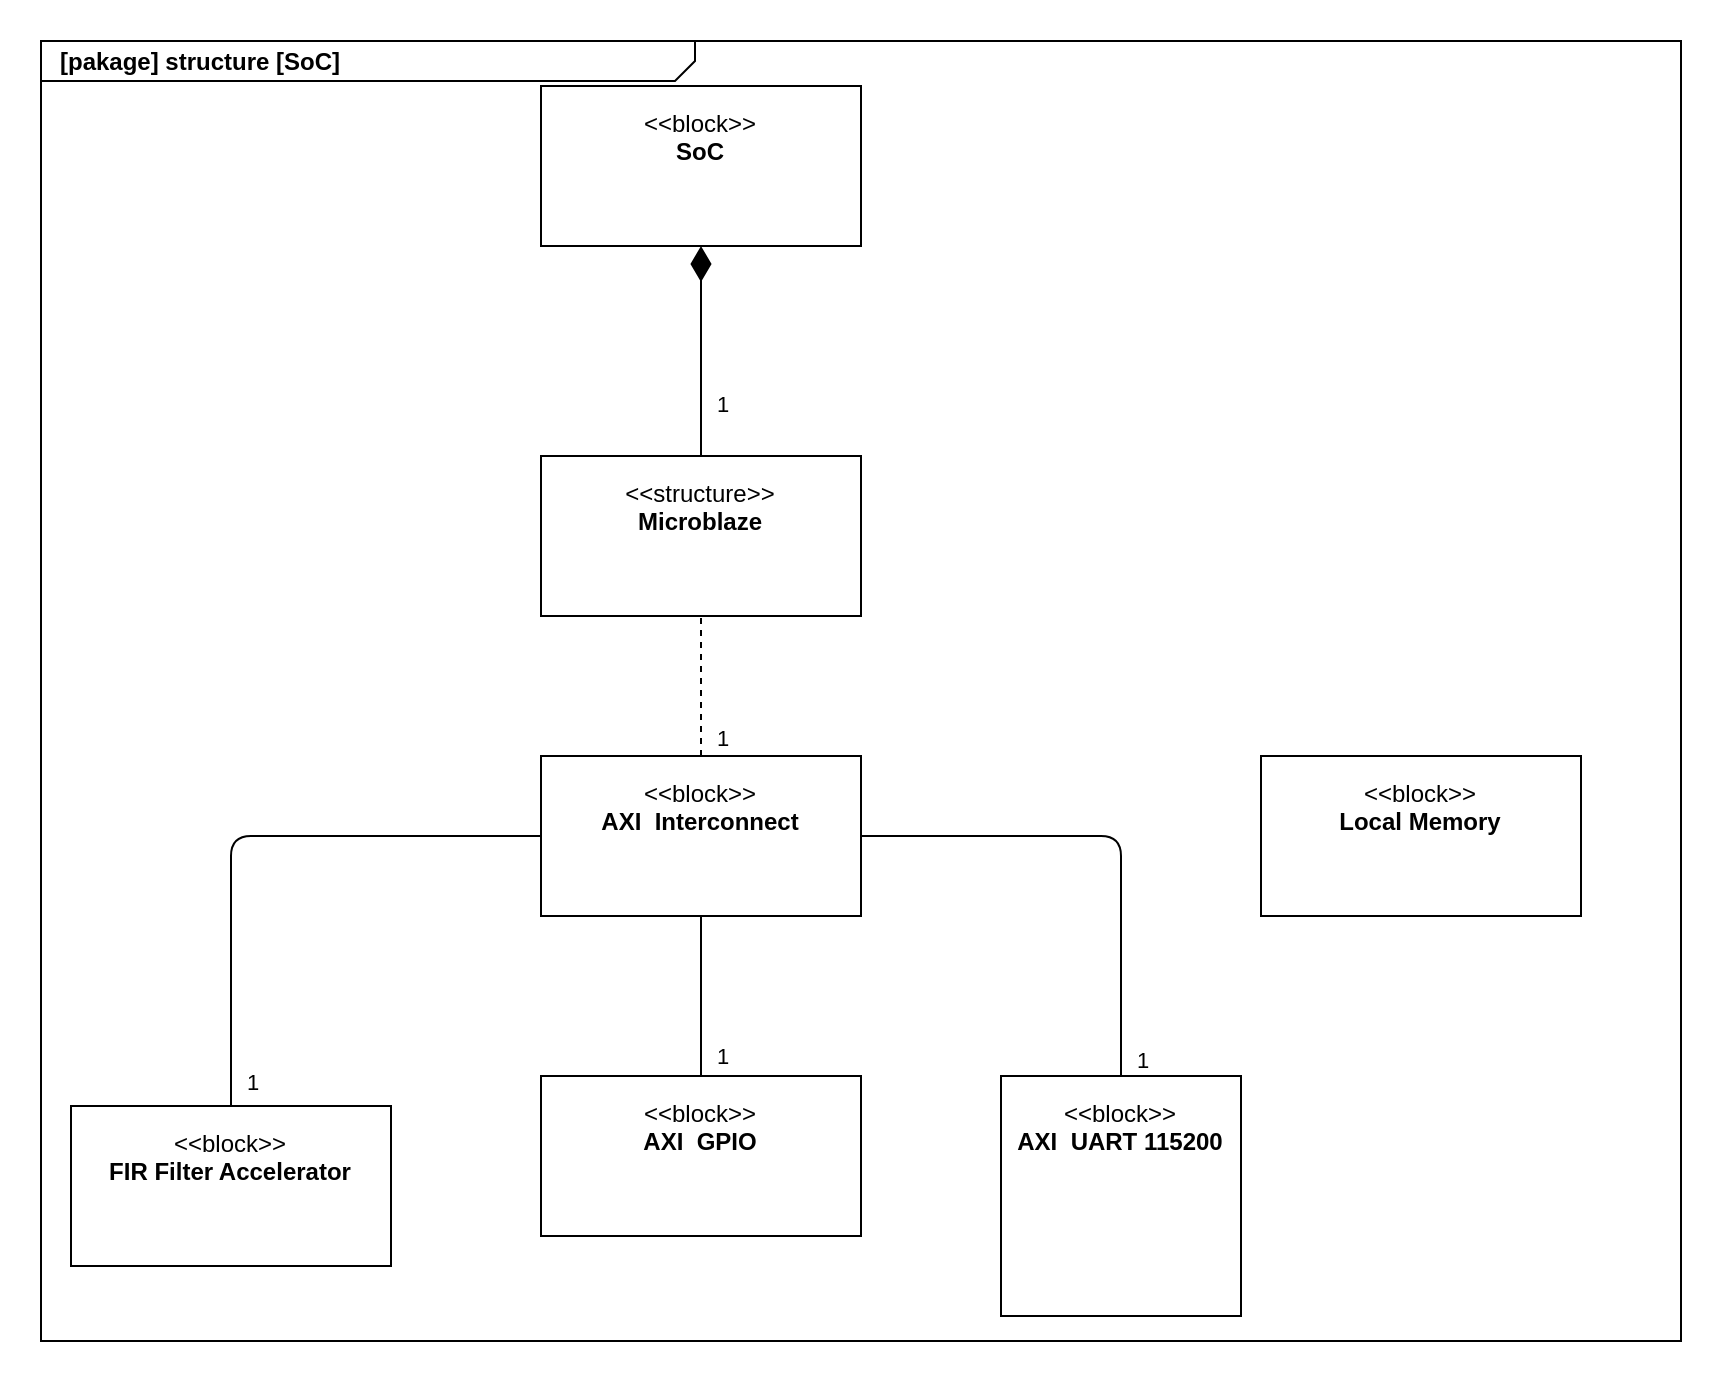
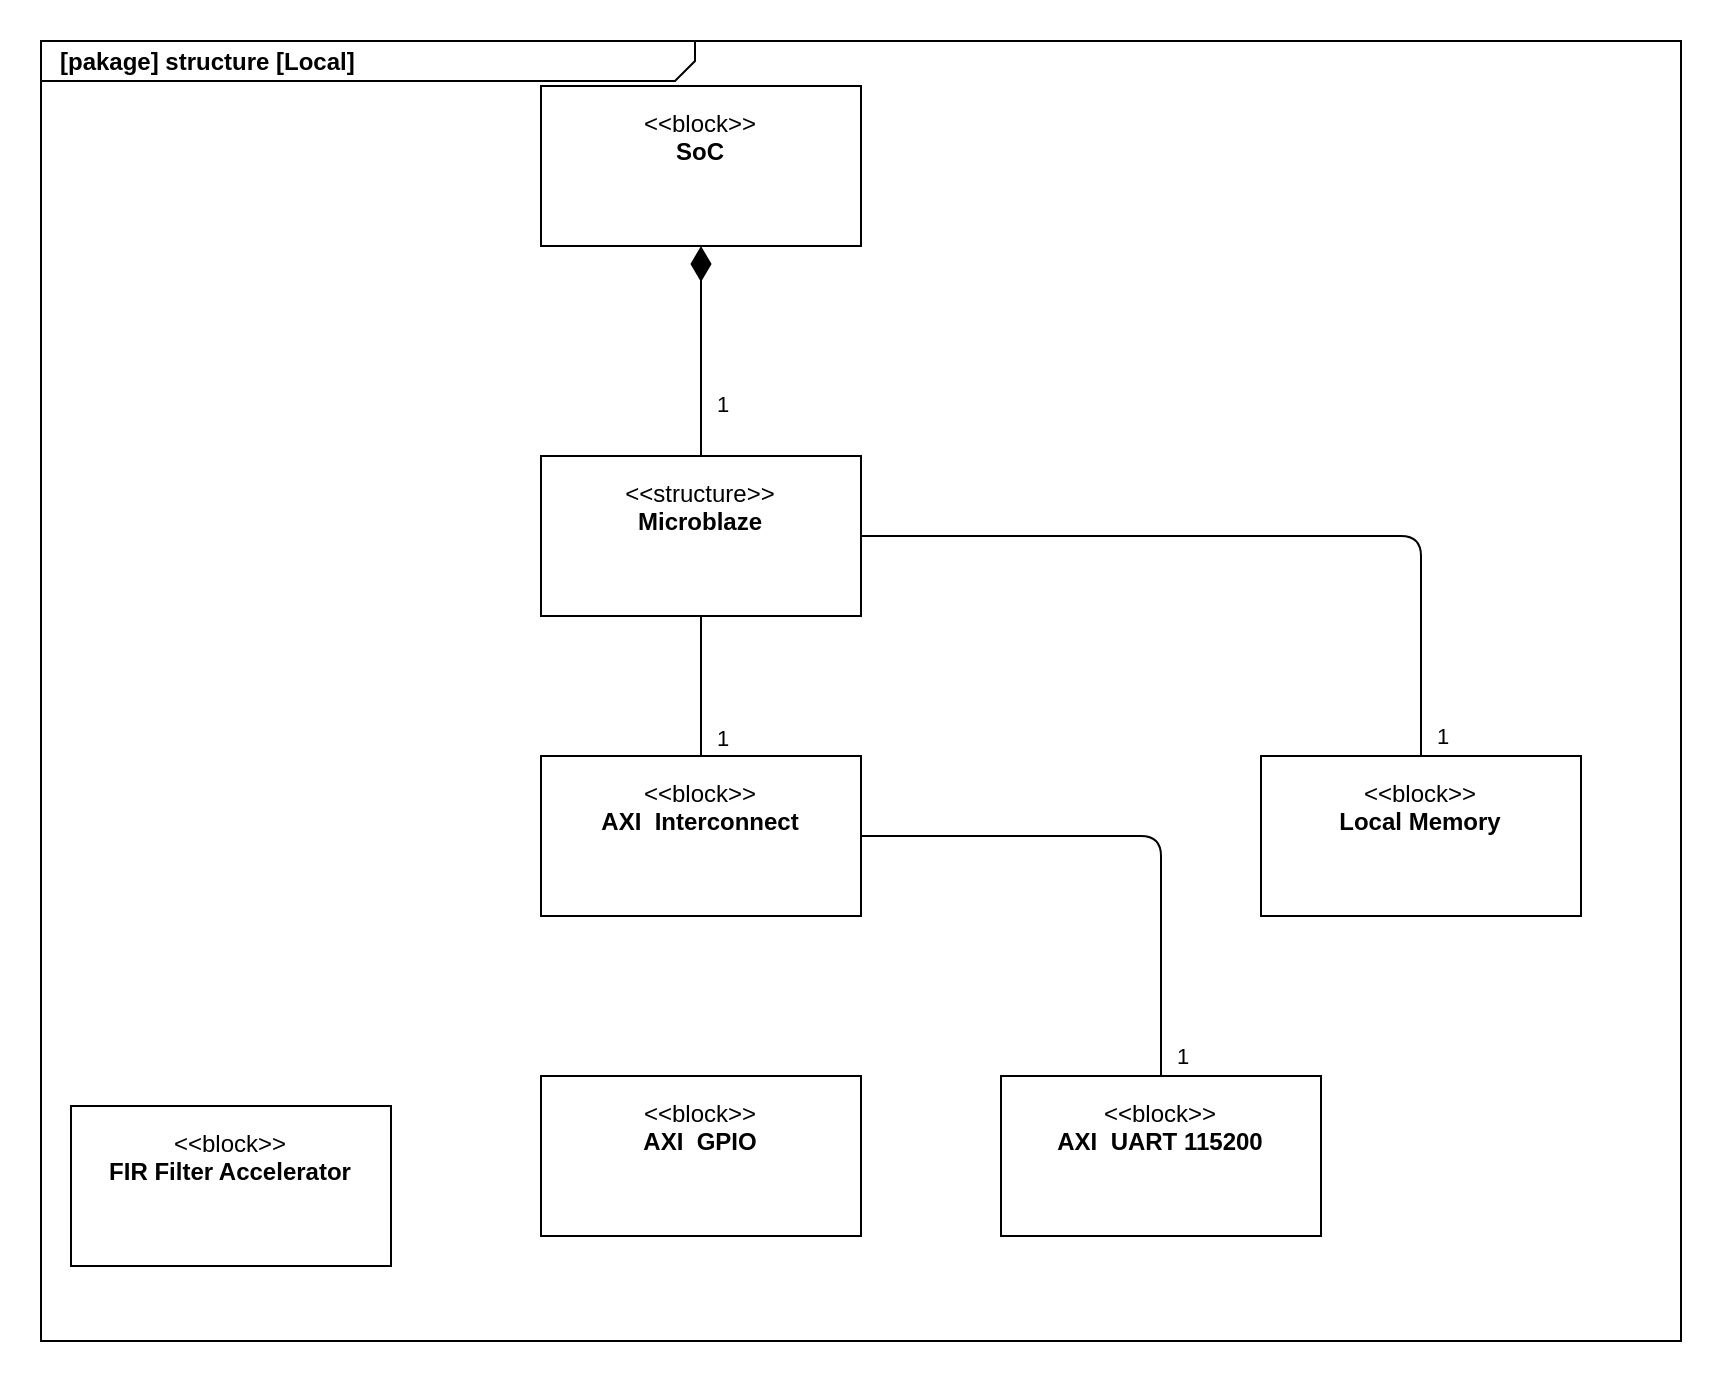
node "[pakage] structure [SoC]": label "[pakage] structure [SoC]" -> "[pakage] structure [Local]"
edge "<<structure>> Microblaze" -- "<<block>> Local Memory": added, label "1"
edge "<<structure>> Microblaze" -- "<<block>> AXI Interconnect": style dashed -> solid
edge "<<block>> AXI Interconnect" -- "<<block>> FIR Filter Accelerator": removed, label "1"
edge "<<block>> AXI Interconnect" -- "<<block>> AXI GPIO": removed, label "1"
node "<<block>> AXI UART 115200": size 240x240 -> 320x160
